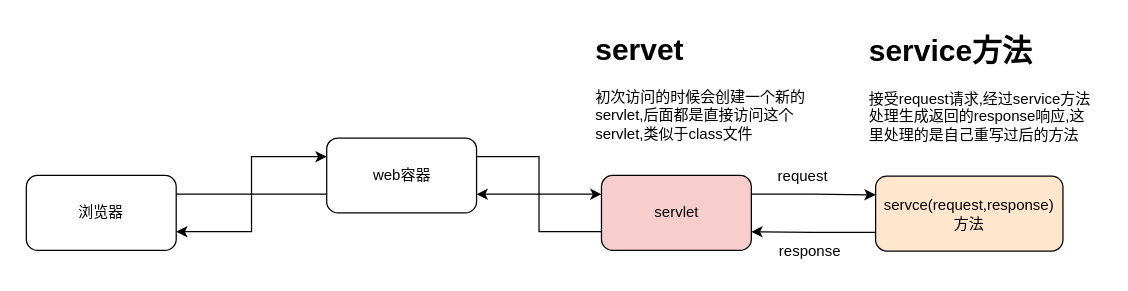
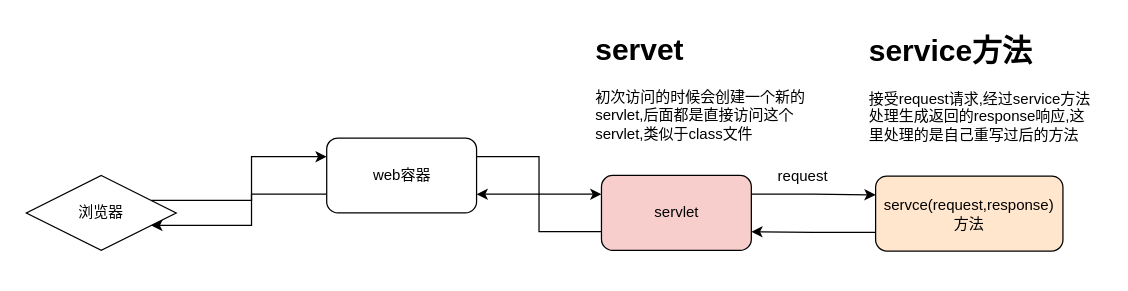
node "浏览器": shape rounded rectangle -> diamond
node "response": removed
